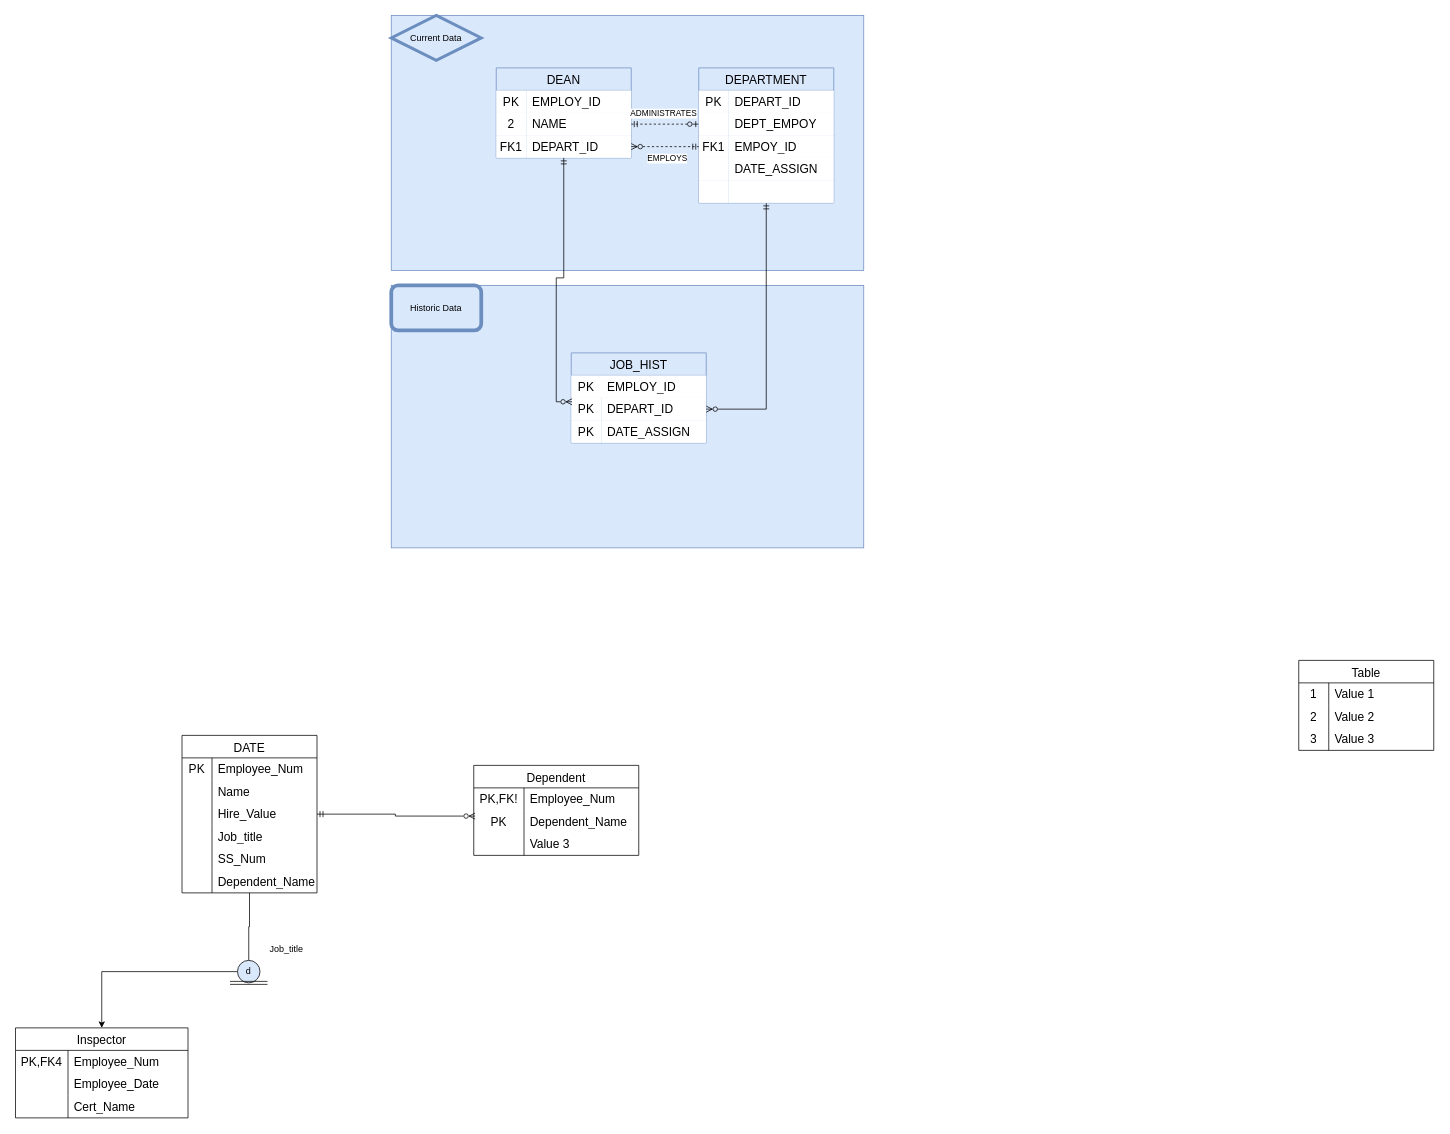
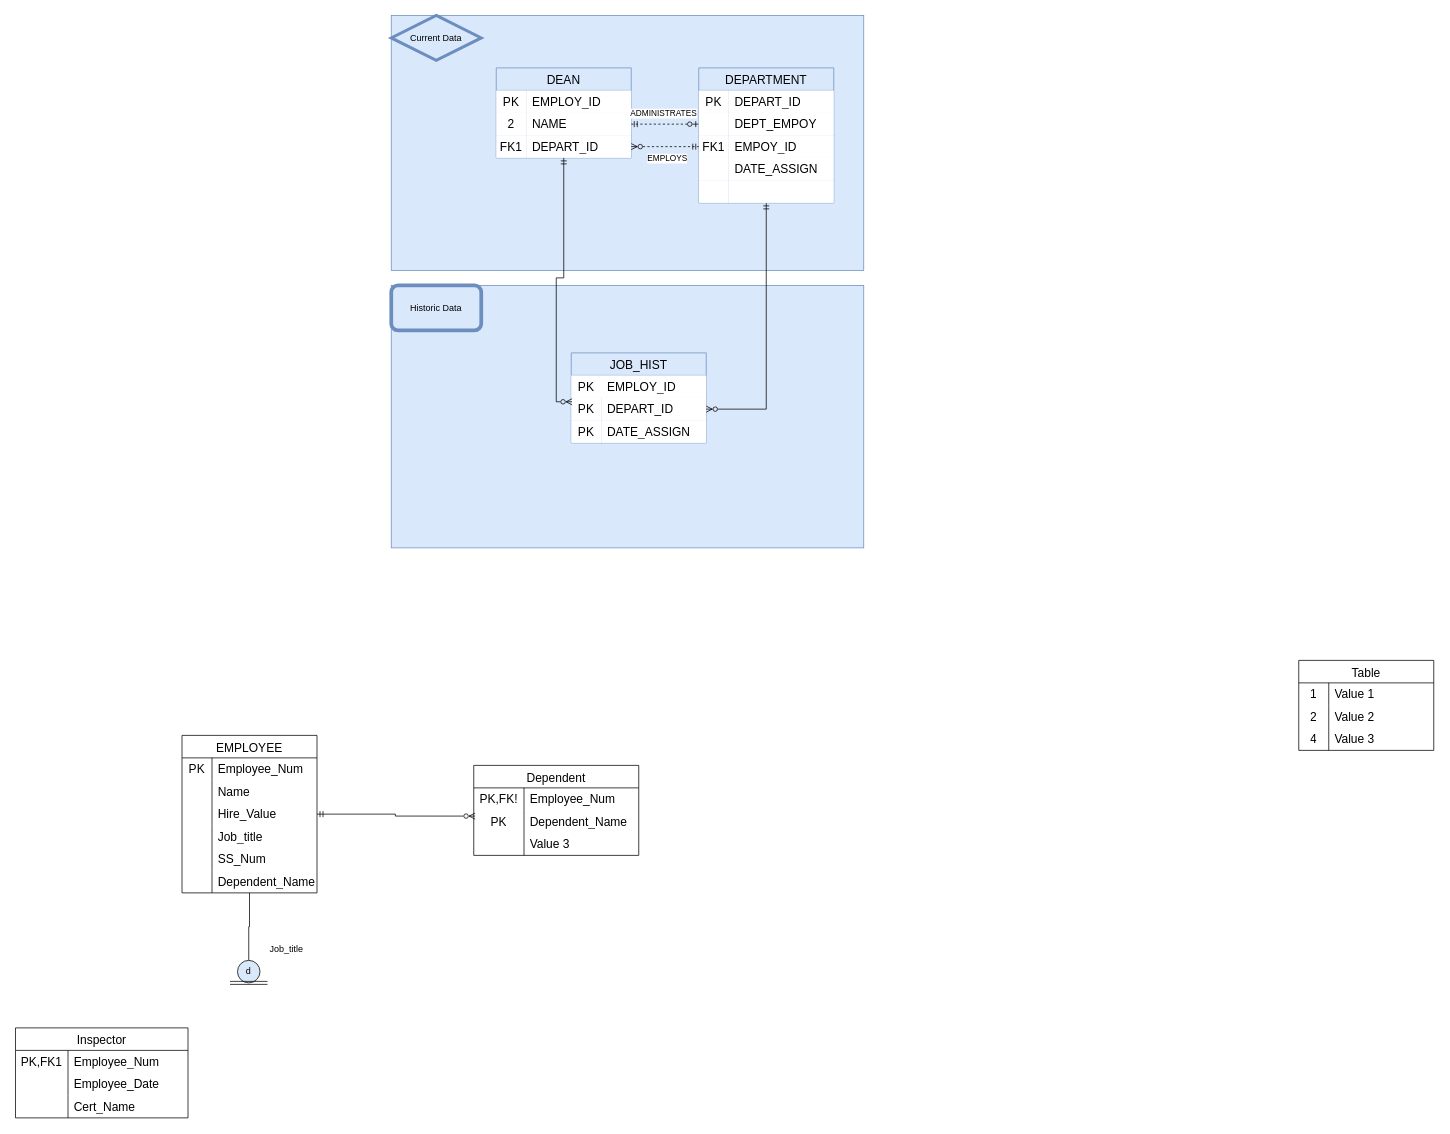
node "3": label "3" -> "4"
node "DATE": label "DATE" -> "EMPLOYEE"
edge "d" -> "Inspector": removed
node "PK,FK4": label "PK,FK4" -> "PK,FK1"
